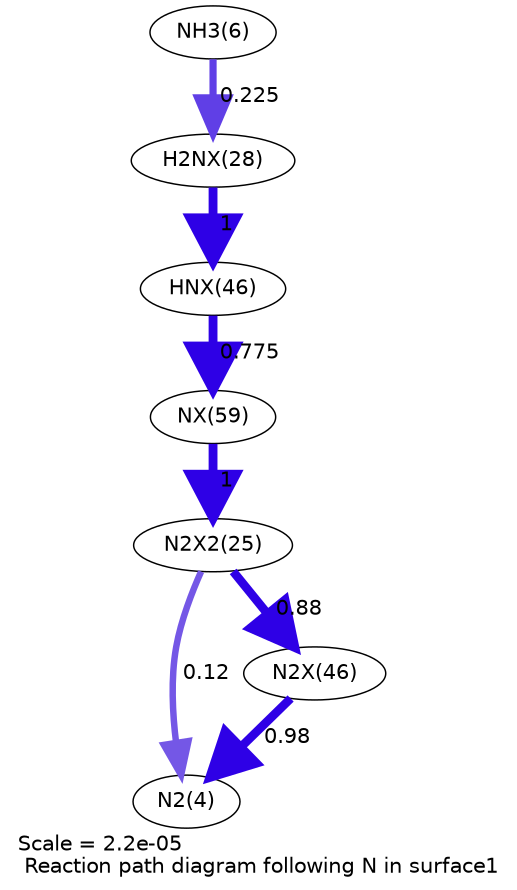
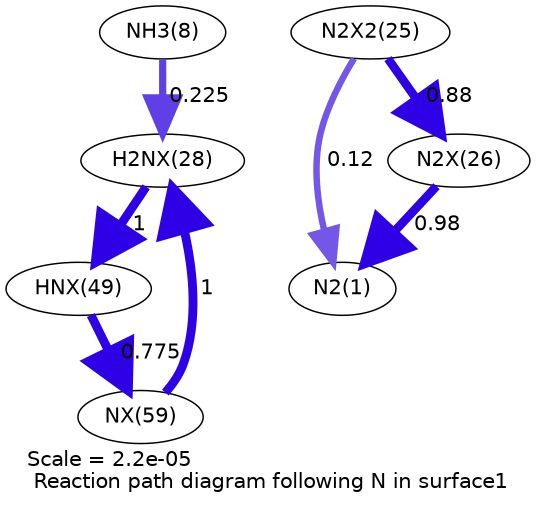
node "NH3(6)": label "NH3(6)" -> "NH3(8)"
node "HNX(46)": label "HNX(46)" -> "HNX(49)"
edge "NX(59)" -> "N2X2(25)": now "NX(59)" -> "H2NX(28)"
node "N2X(46)": label "N2X(46)" -> "N2X(26)"
node "N2(4)": label "N2(4)" -> "N2(1)"
